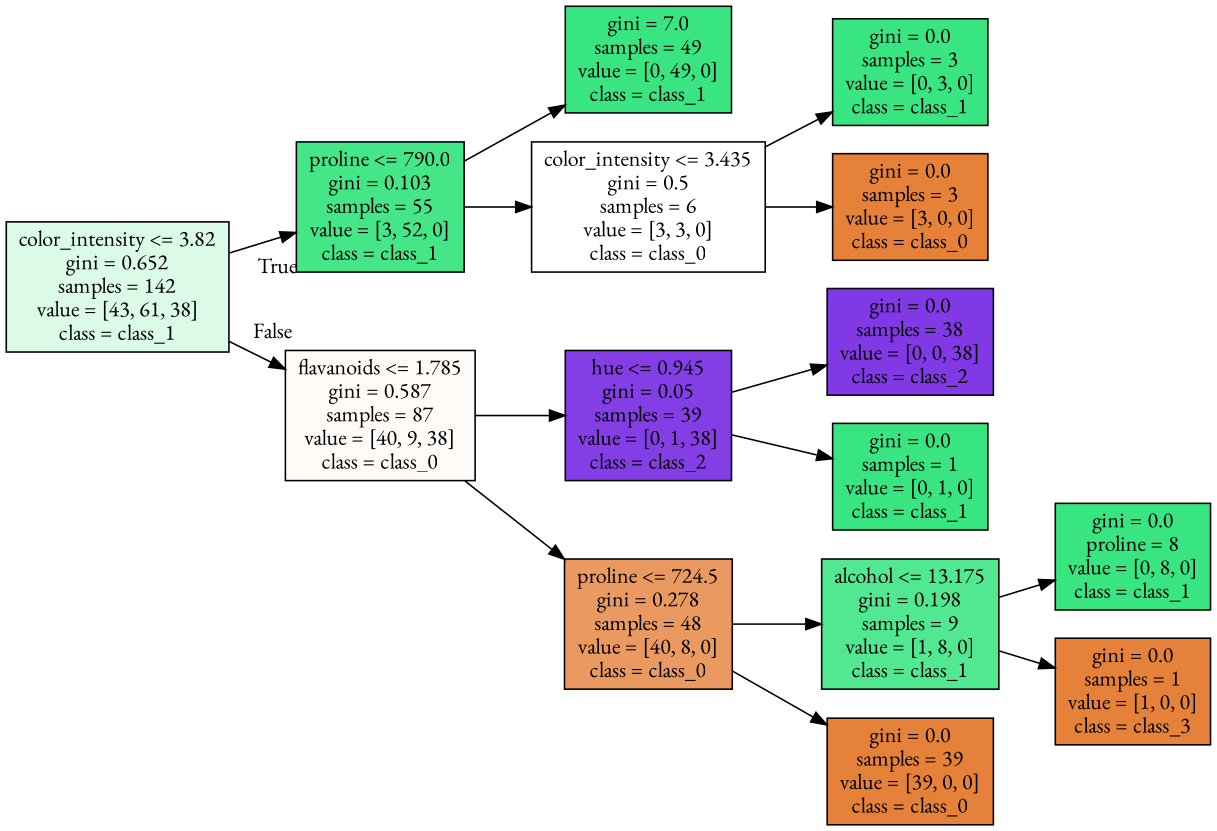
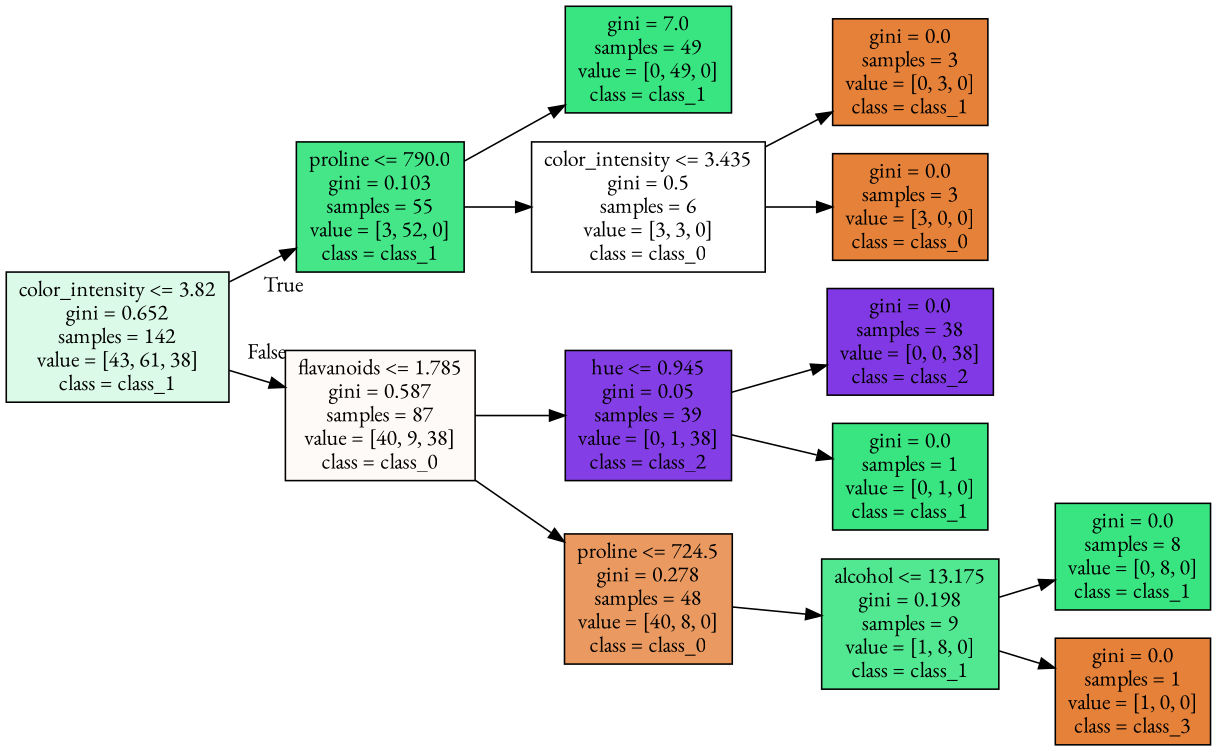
node "gini = 0.0 samples = 3 value = [0, 3, 0] class = class_1": fillcolor #39e581 -> #e58139
node "gini = 0.0 proline = 8 value = [0, 8, 0] class = class_1": label "gini = 0.0 proline = 8 value = [0, 8, 0] class = class_1" -> "gini = 0.0 samples = 8 value = [0, 8, 0] class = class_1"
node "gini = 0.0 samples = 39 value = [39, 0, 0] class = class_0": removed
